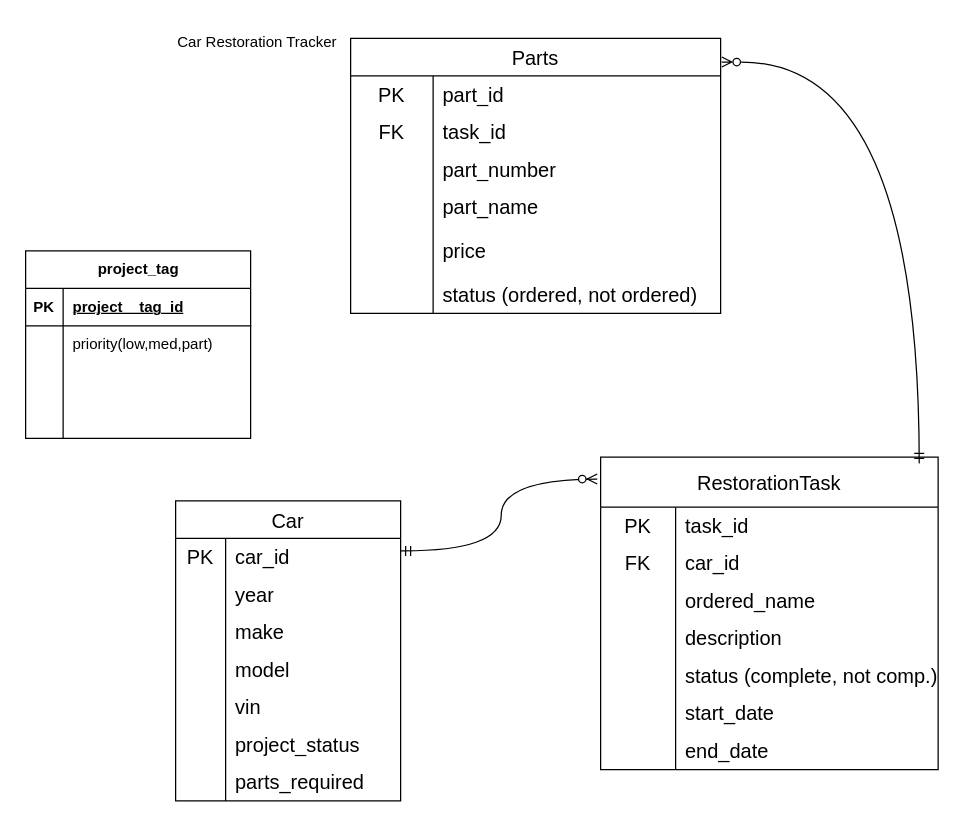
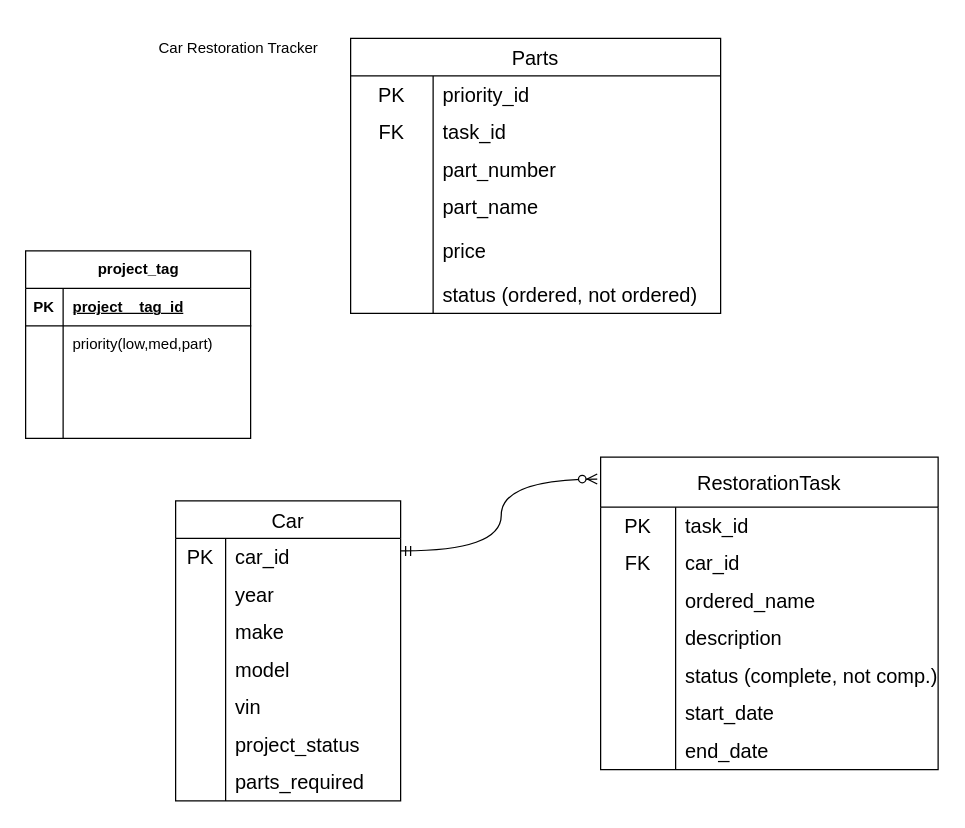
node "Car Restoration Tracker": moved (257, 51) -> (238, 57)
node "part_id": label "part_id" -> "priority_id"
edge "Parts" -- "RestorationTask": removed
